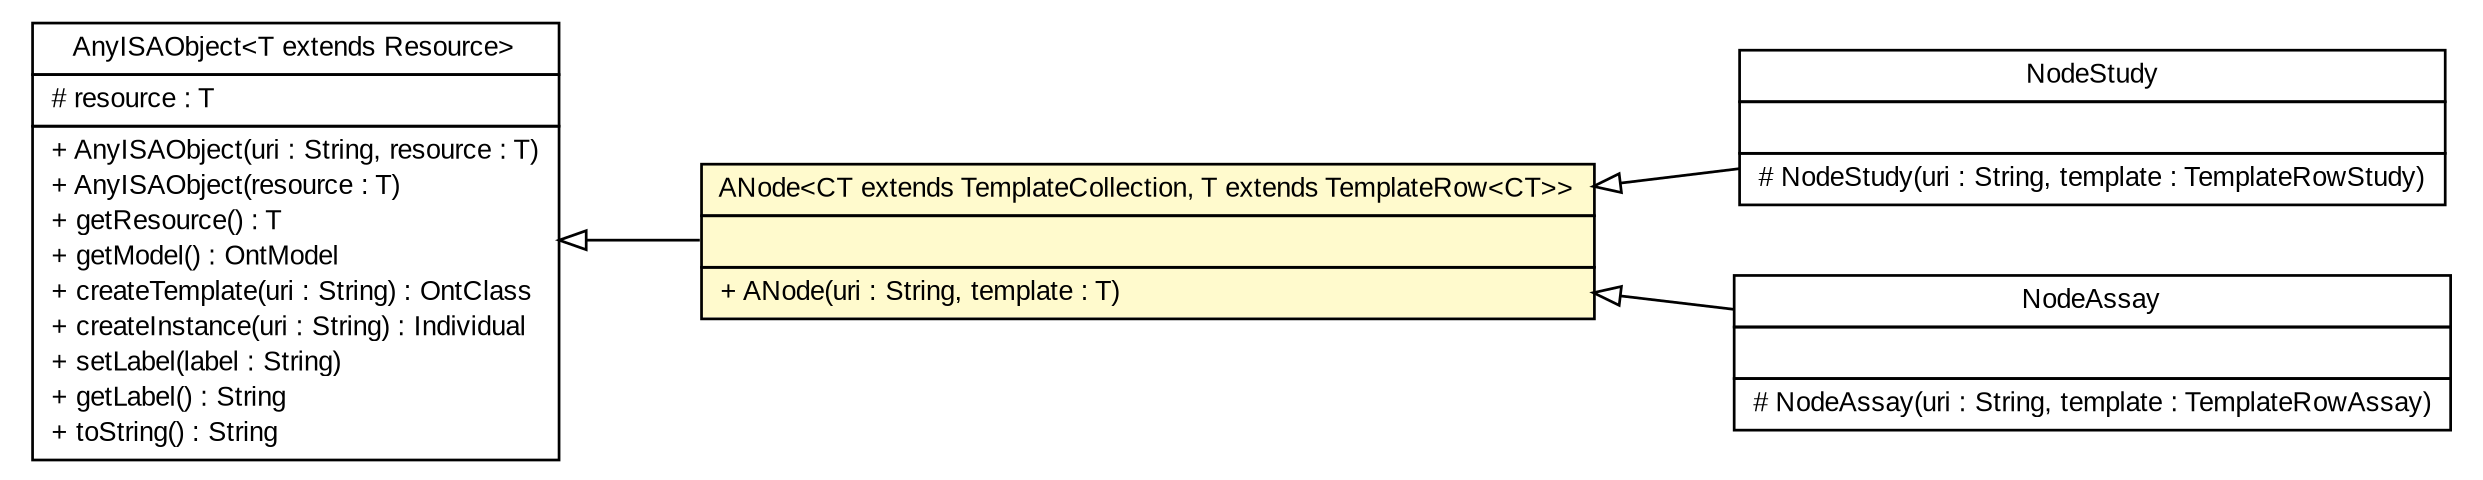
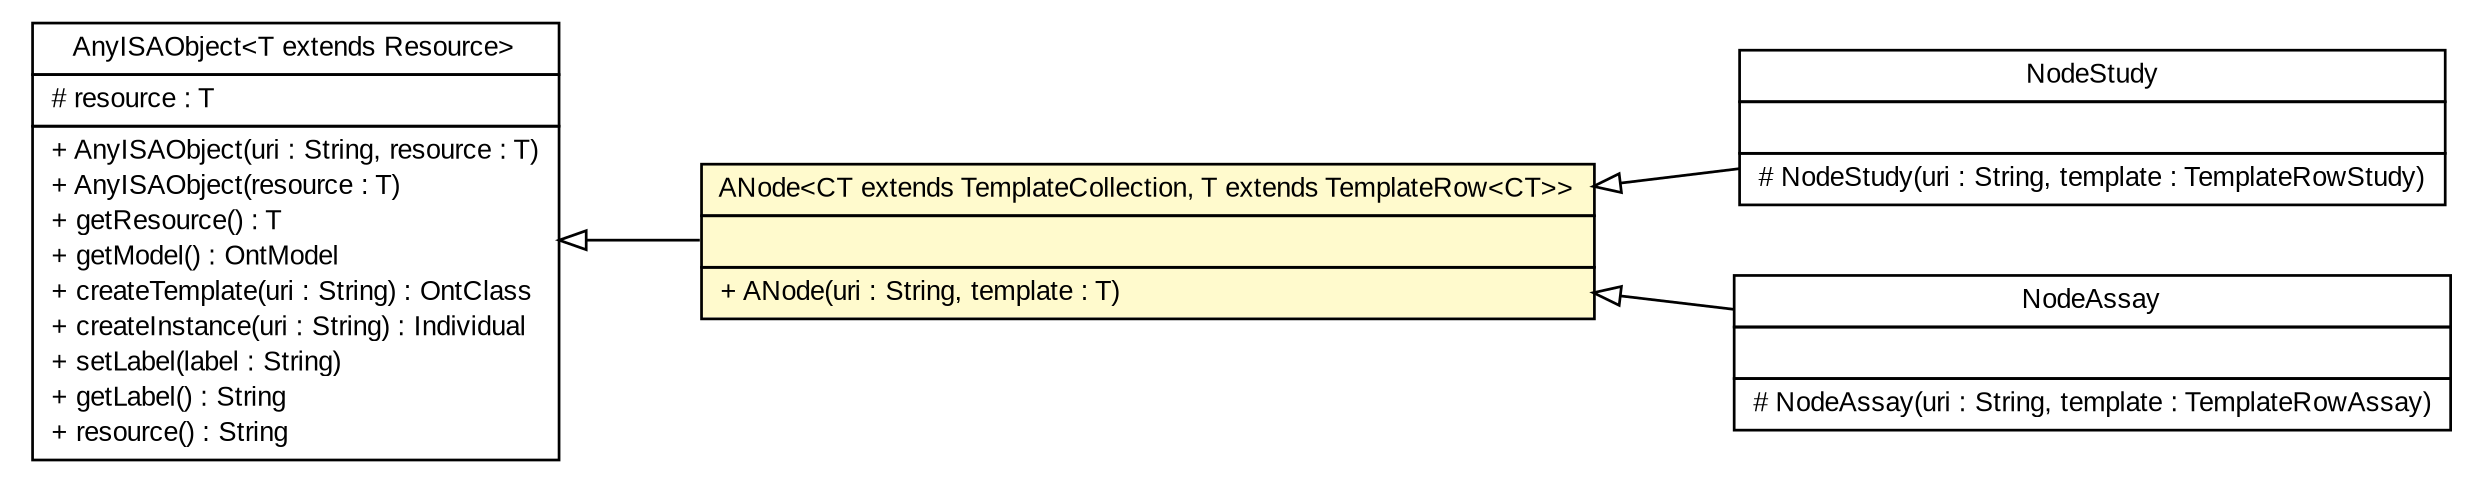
node "AnyISAObject<T extends Resource>": text "+ toString() : String" -> "+ resource() : String"
